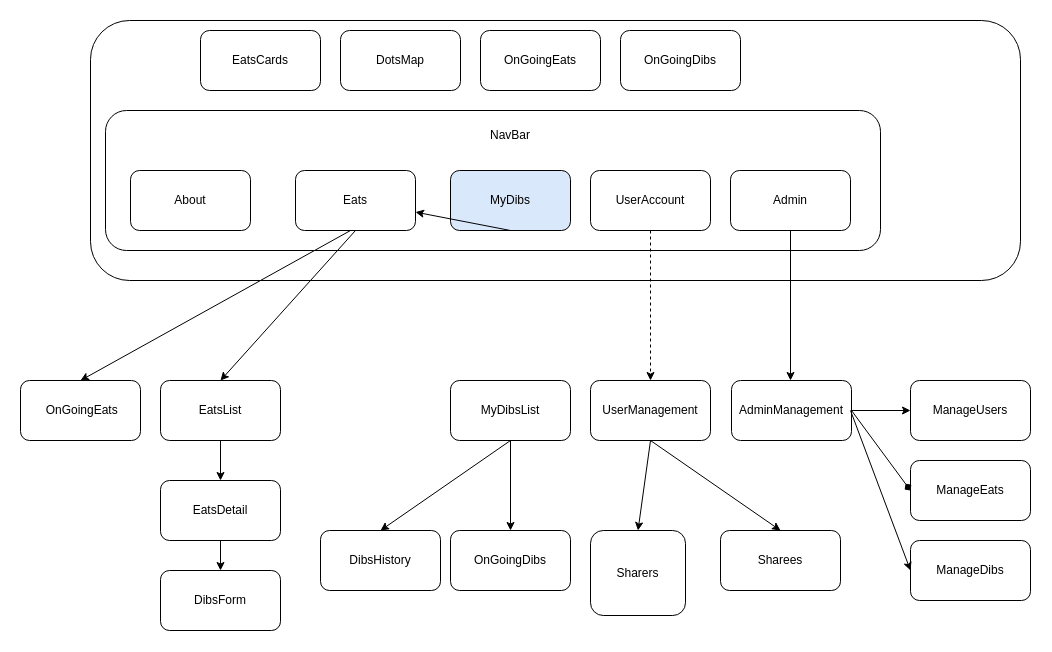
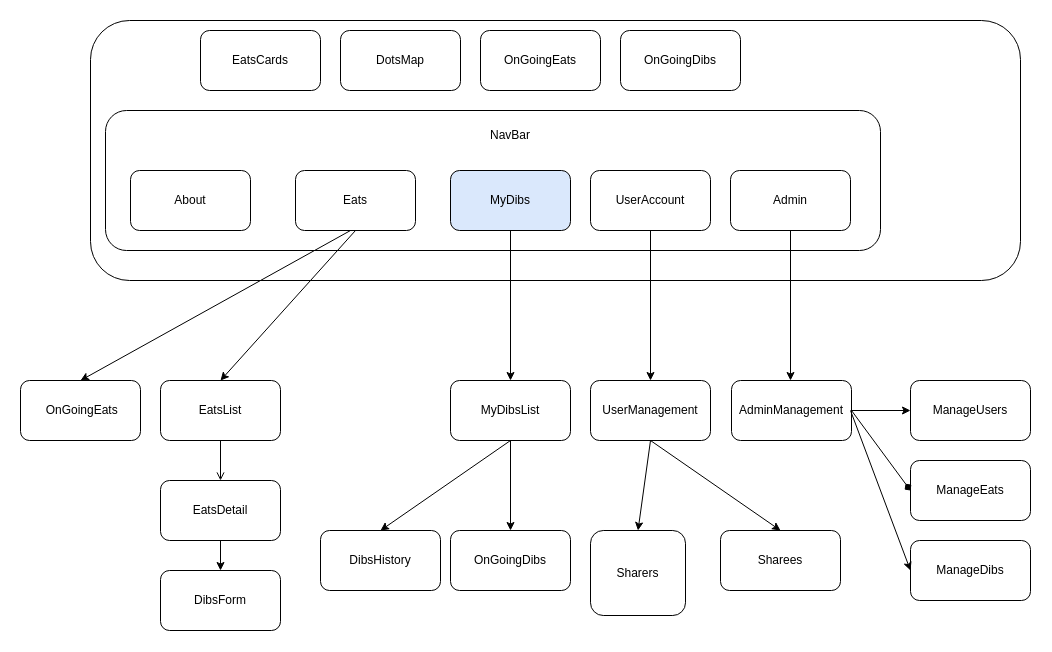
edge "MyDibs" -> "Eats": now "MyDibs" -> "MyDibsList"
edge "UserAccount" -> "UserManagement": style dashed -> solid
edge "EatsList" -> "EatsDetail": arrowhead classic -> open
